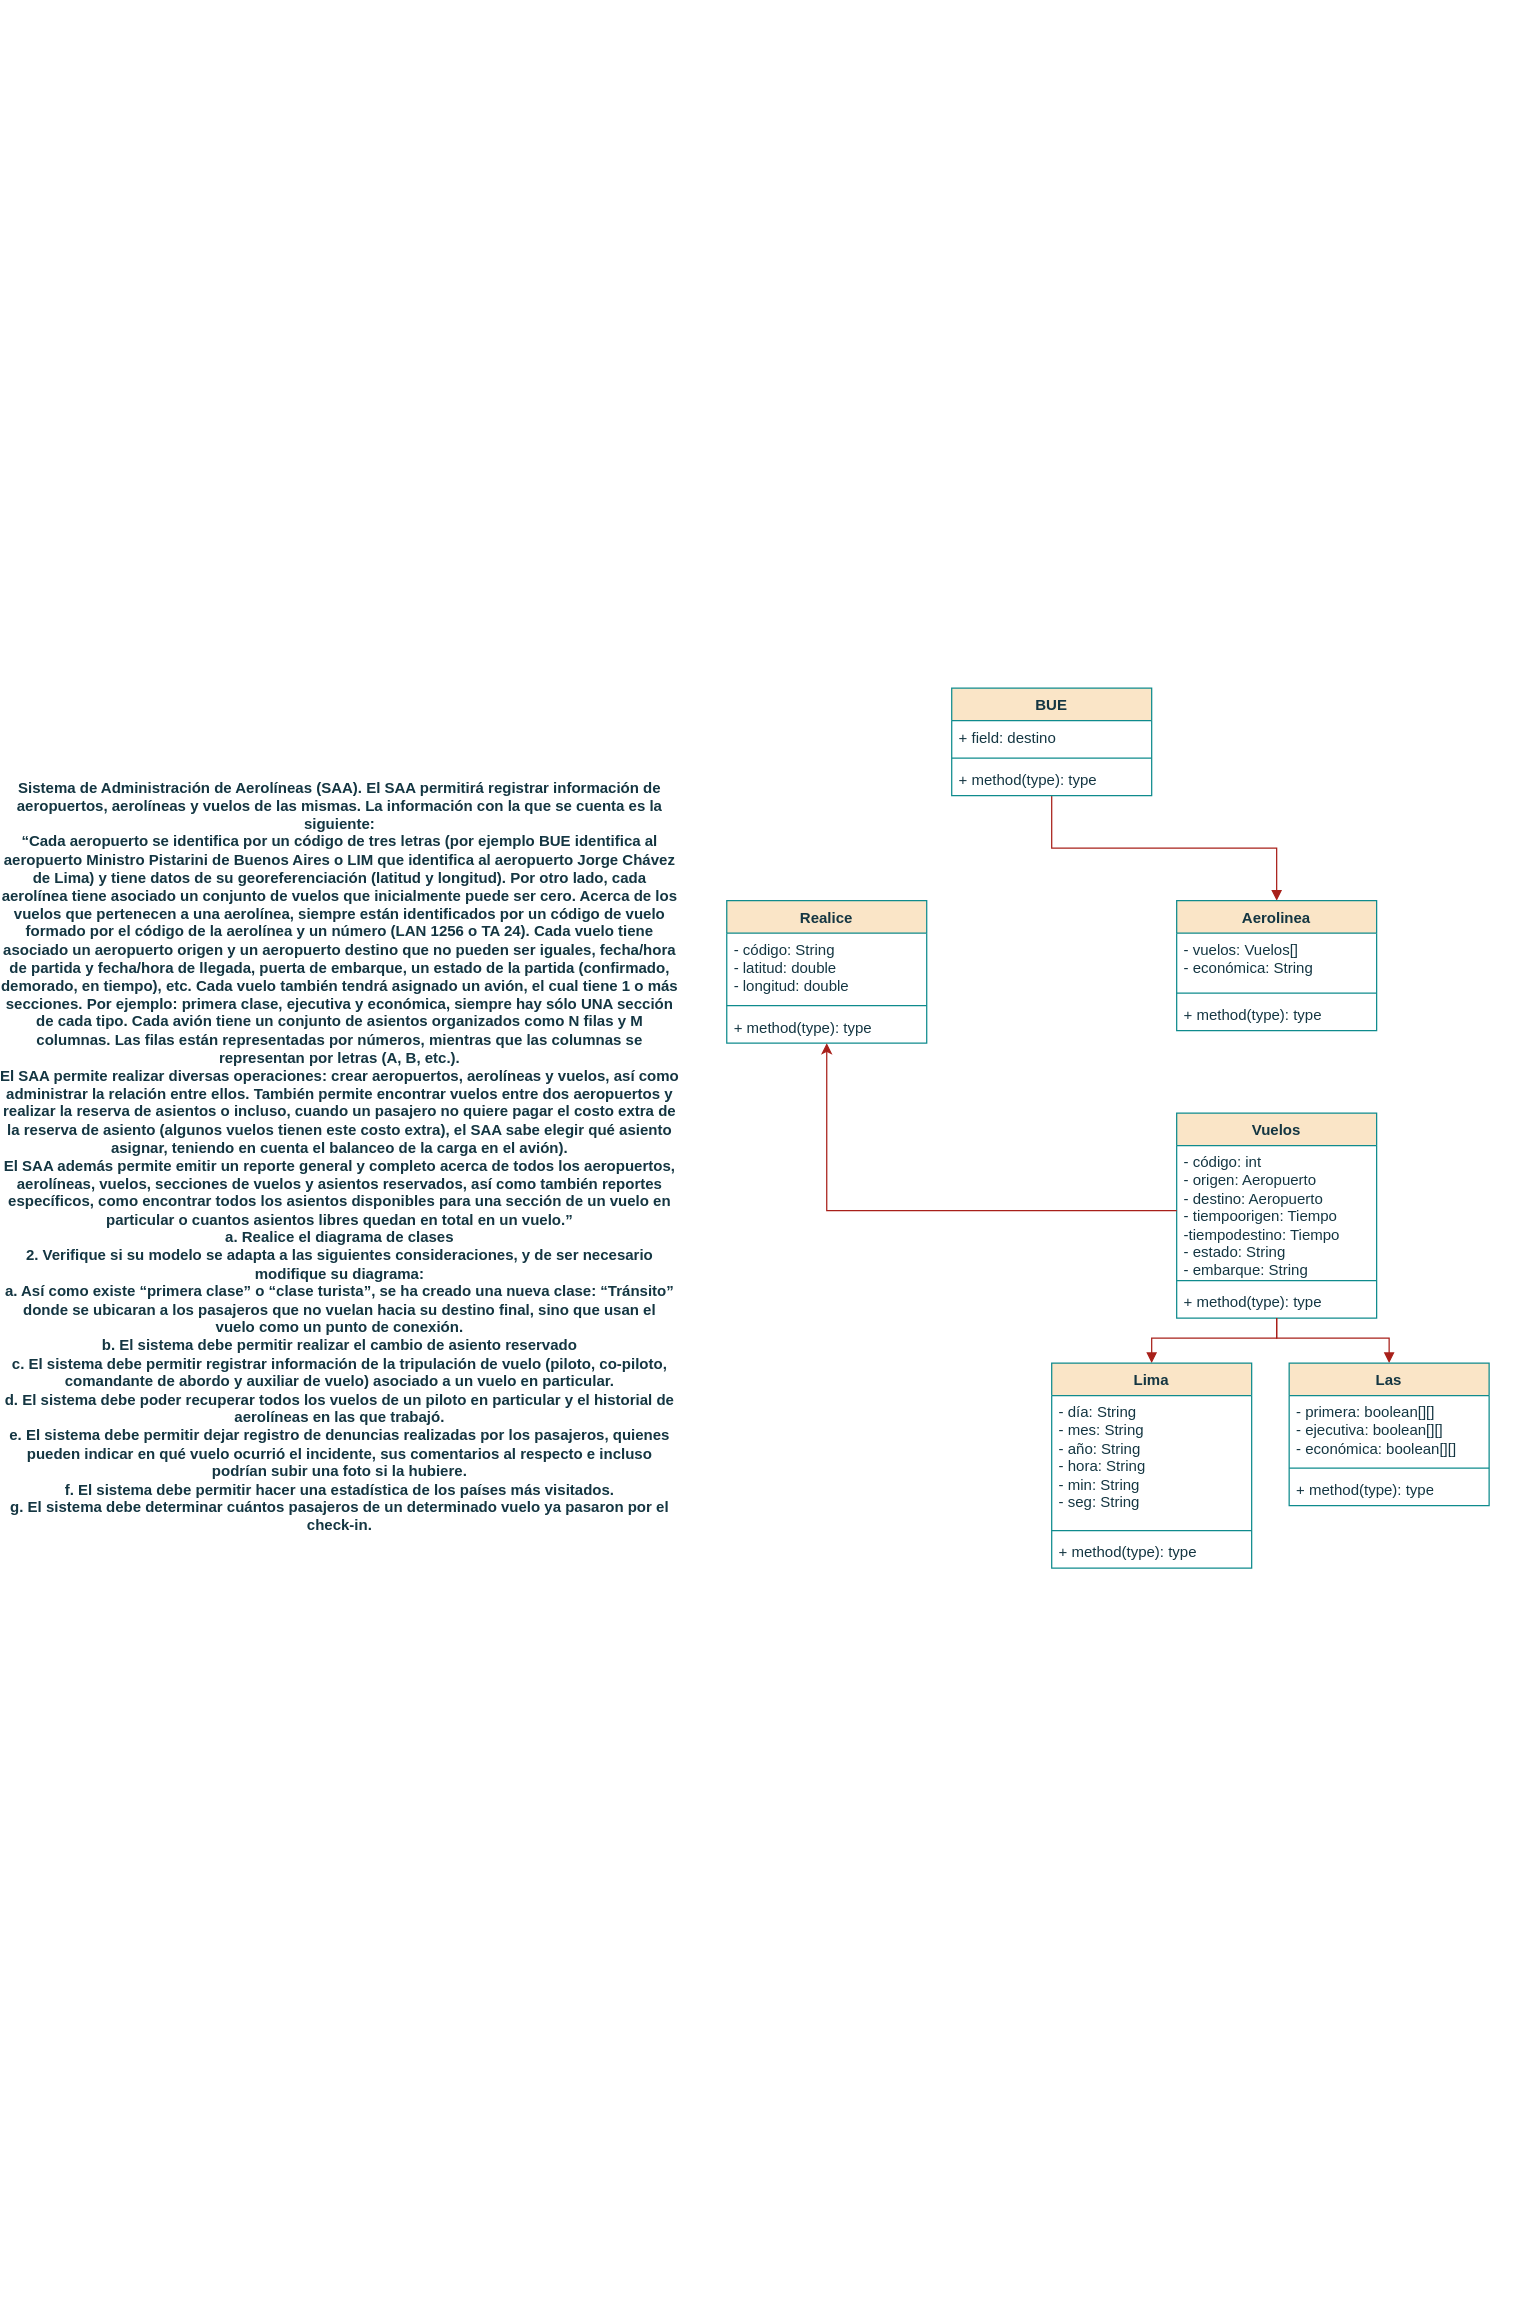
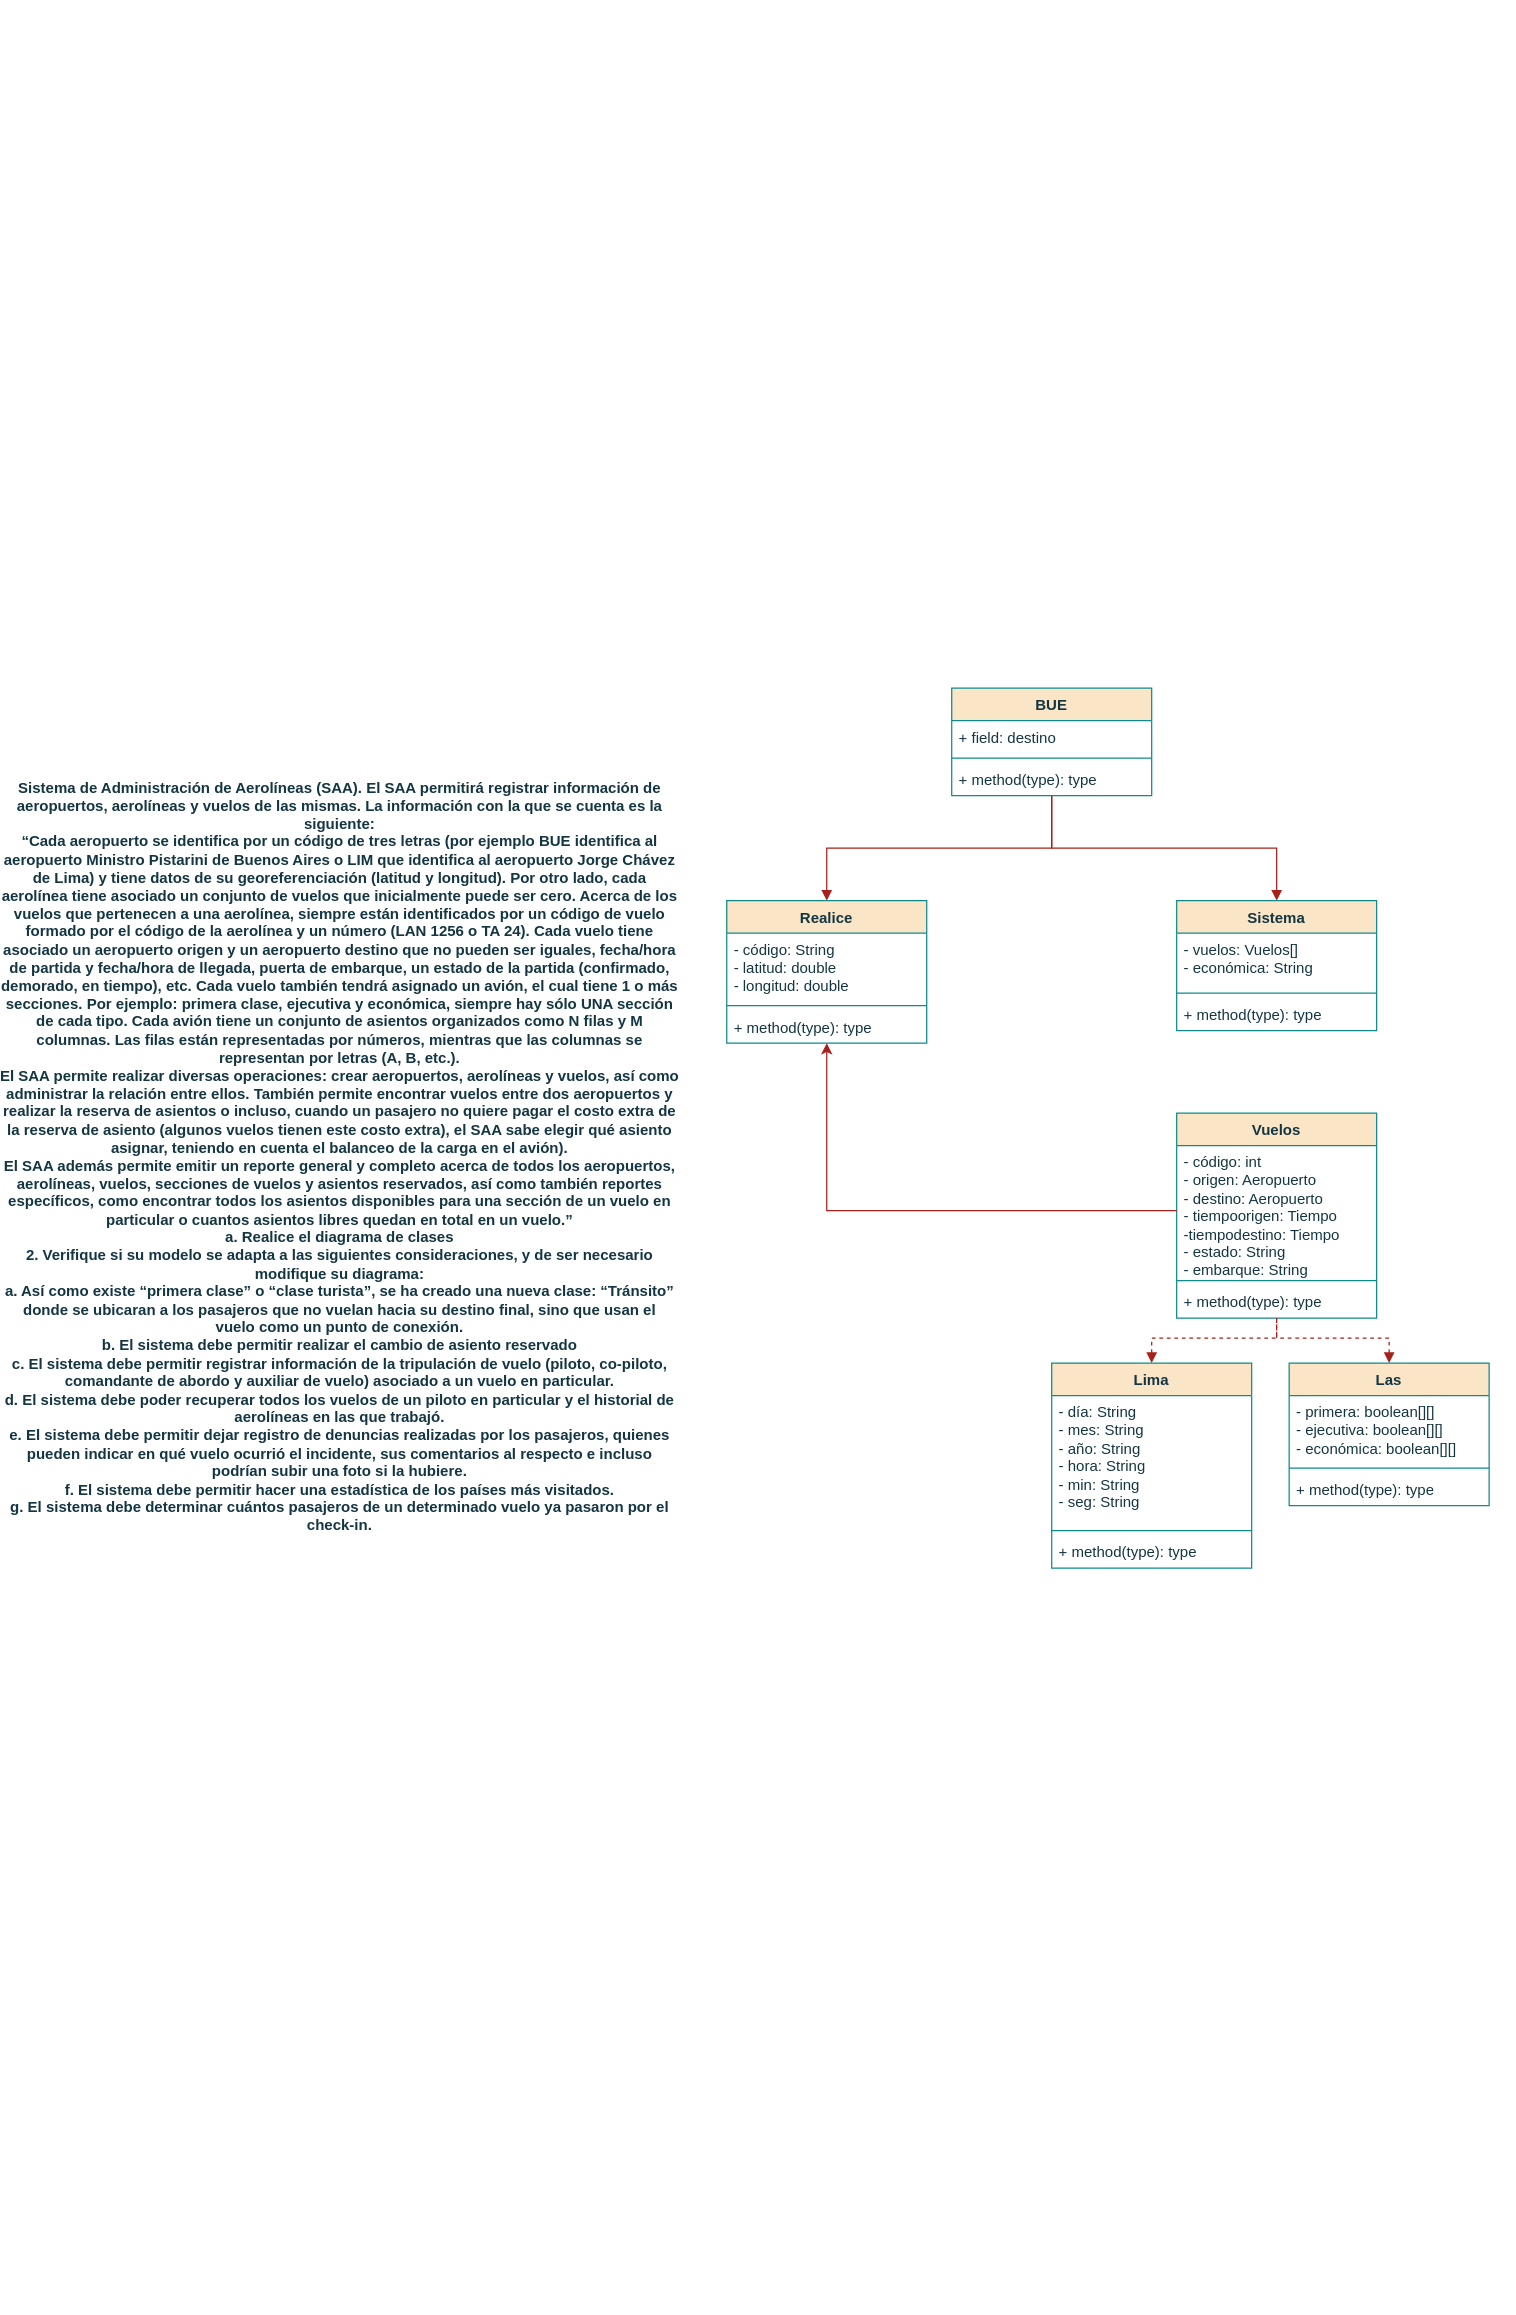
edge "BUE" -> "Realice": added
node "Aerolinea": label "Aerolinea" -> "Sistema"
edge "Vuelos" -> "Lima": style solid -> dashed
edge "Vuelos" -> "Las": style solid -> dashed
